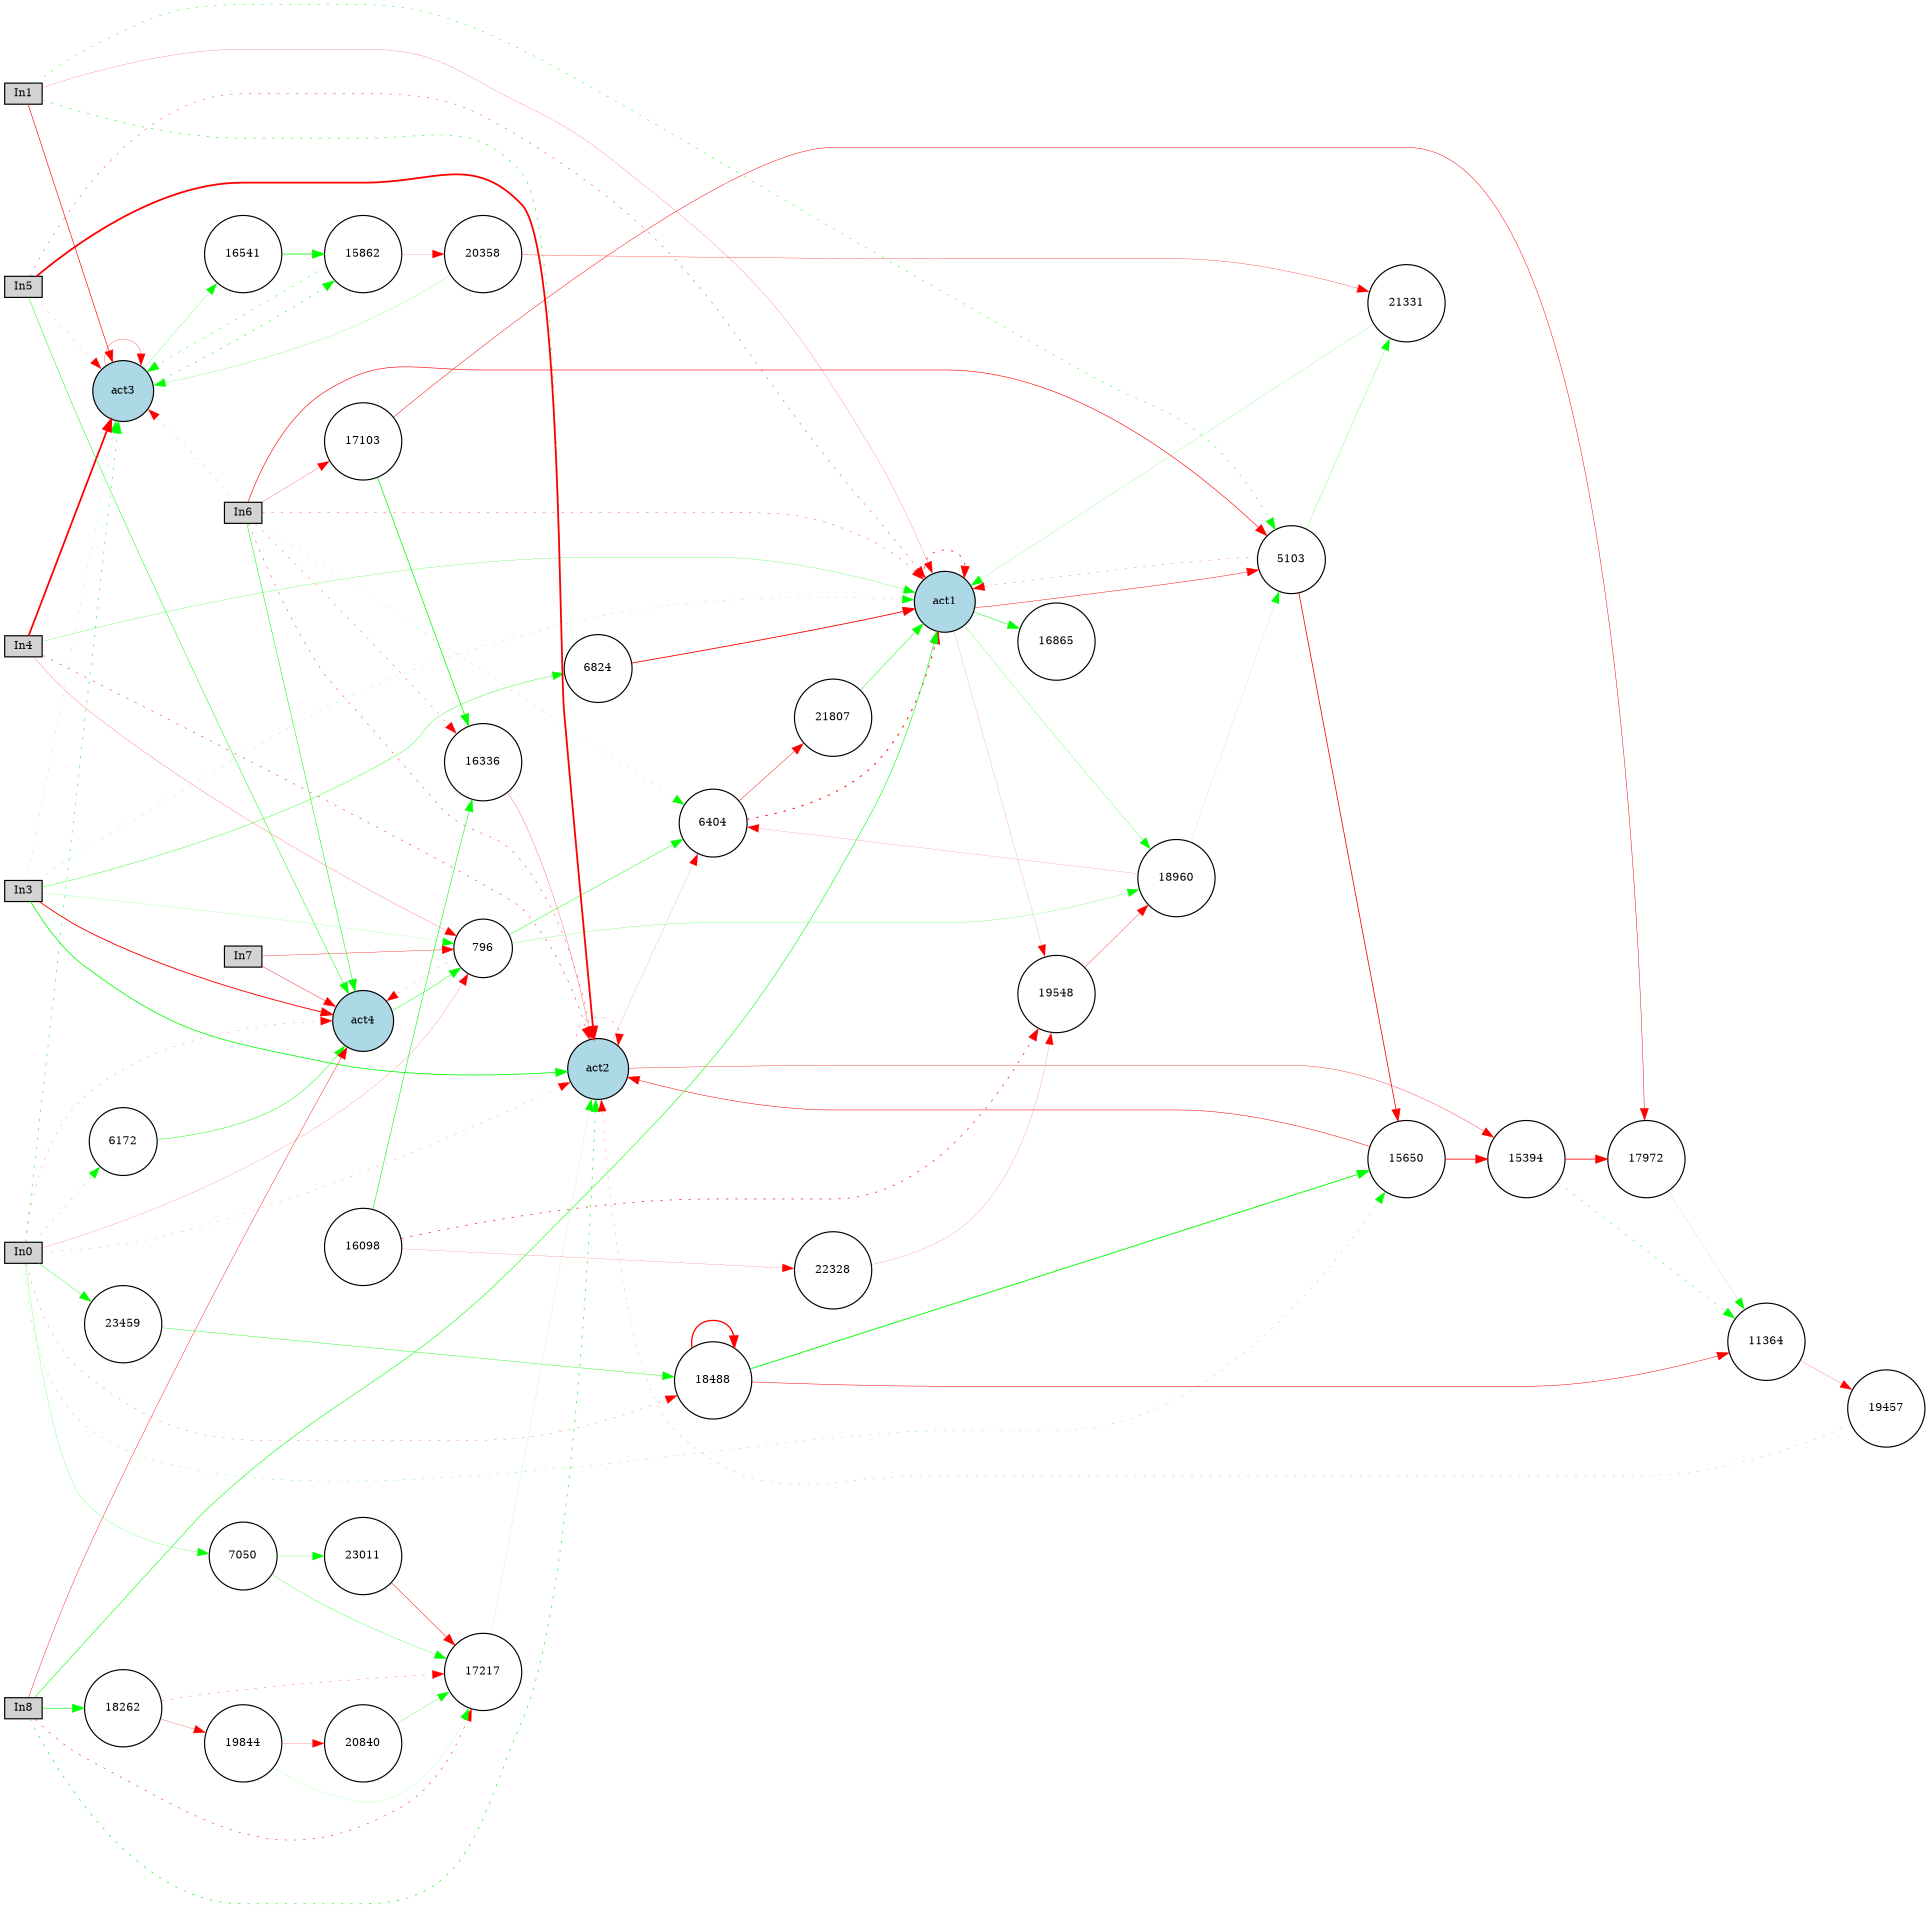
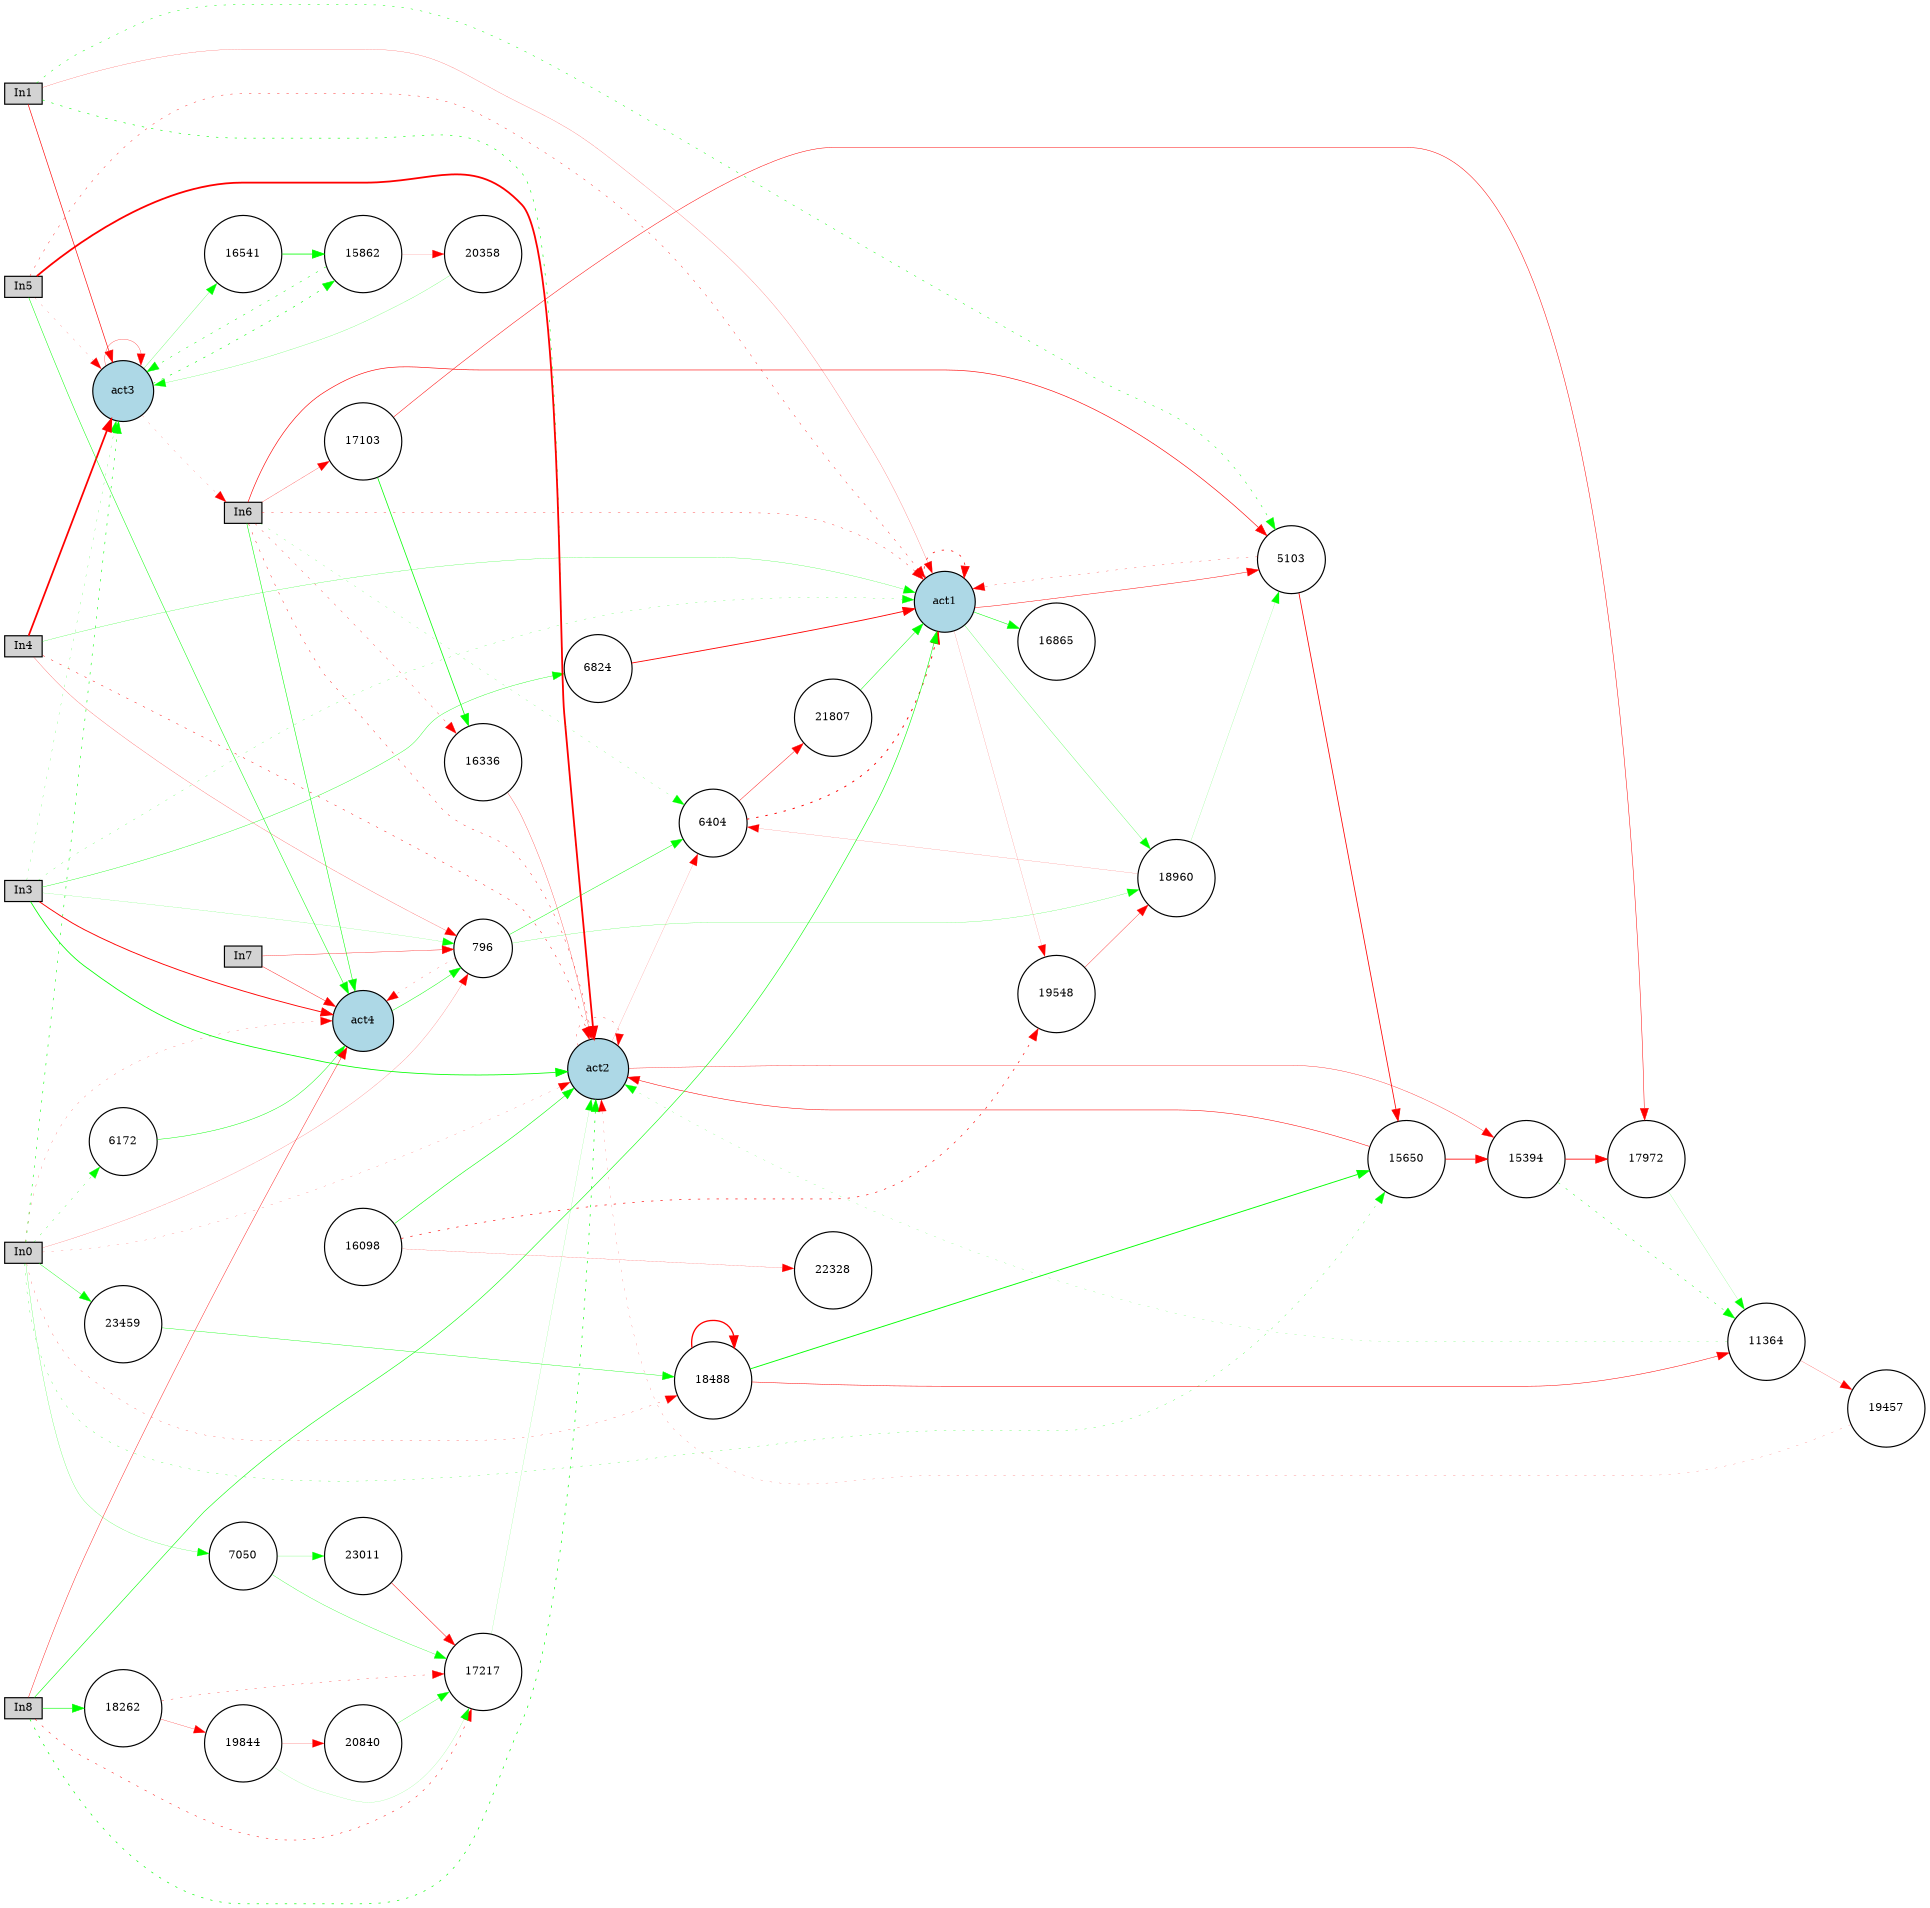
node "21331": removed
edge "In6" -> "act3": reversed
edge "16098" -> "16336": now "16098" -> "act2"
edge "22328" -> "19548": removed
edge "11364" -> "act2": added
